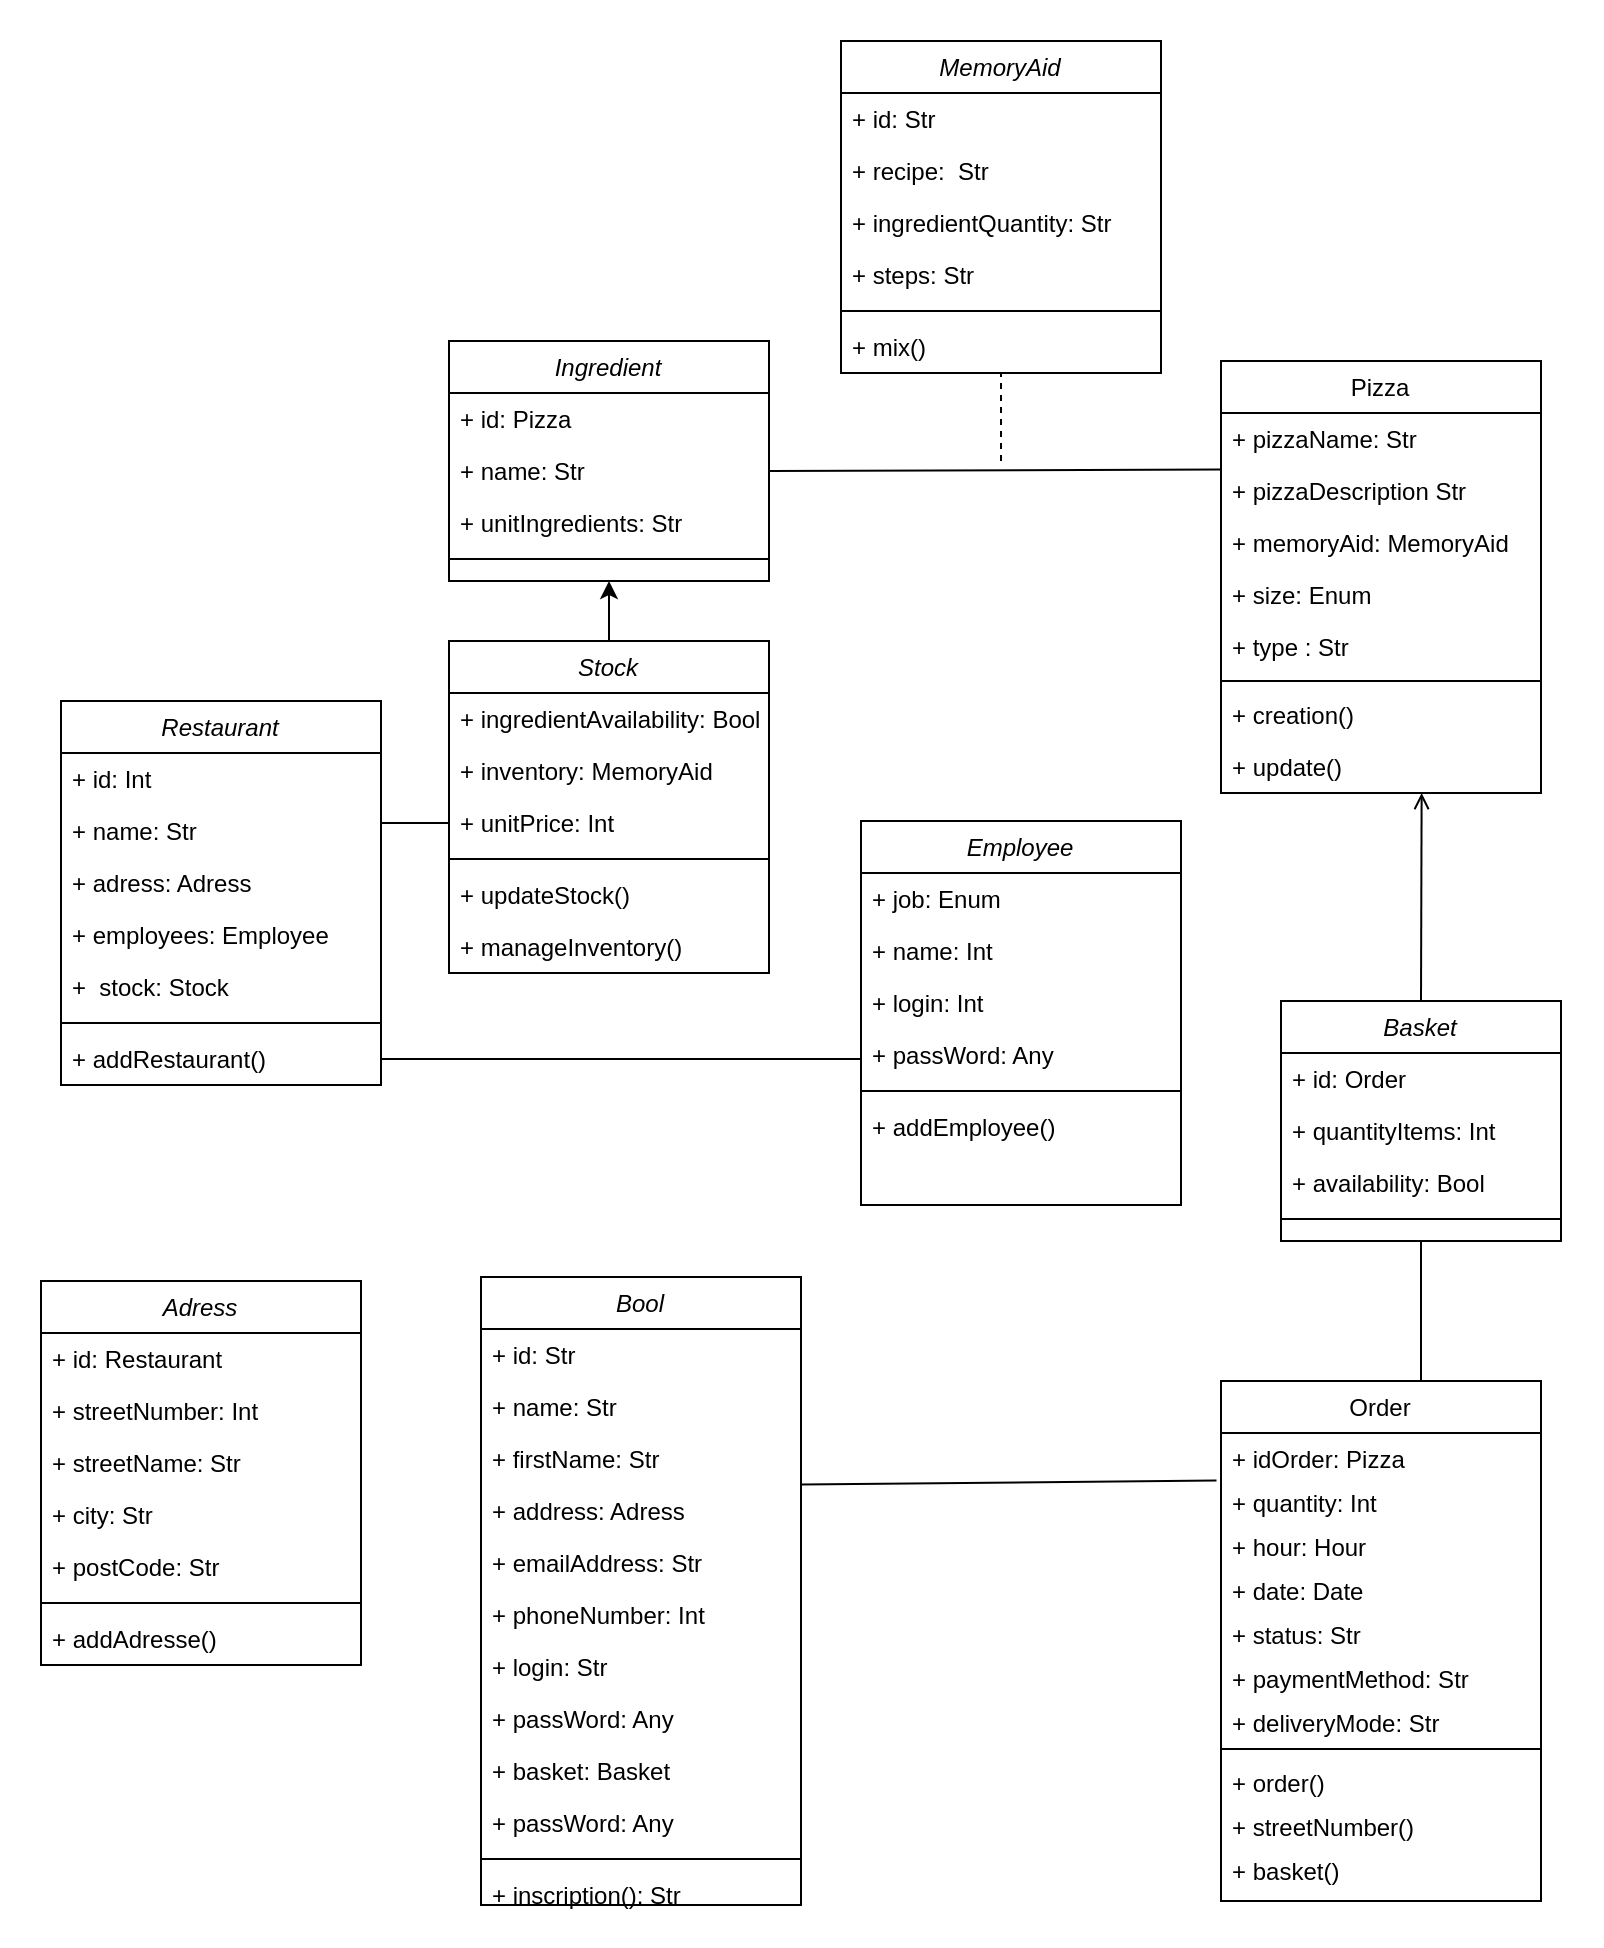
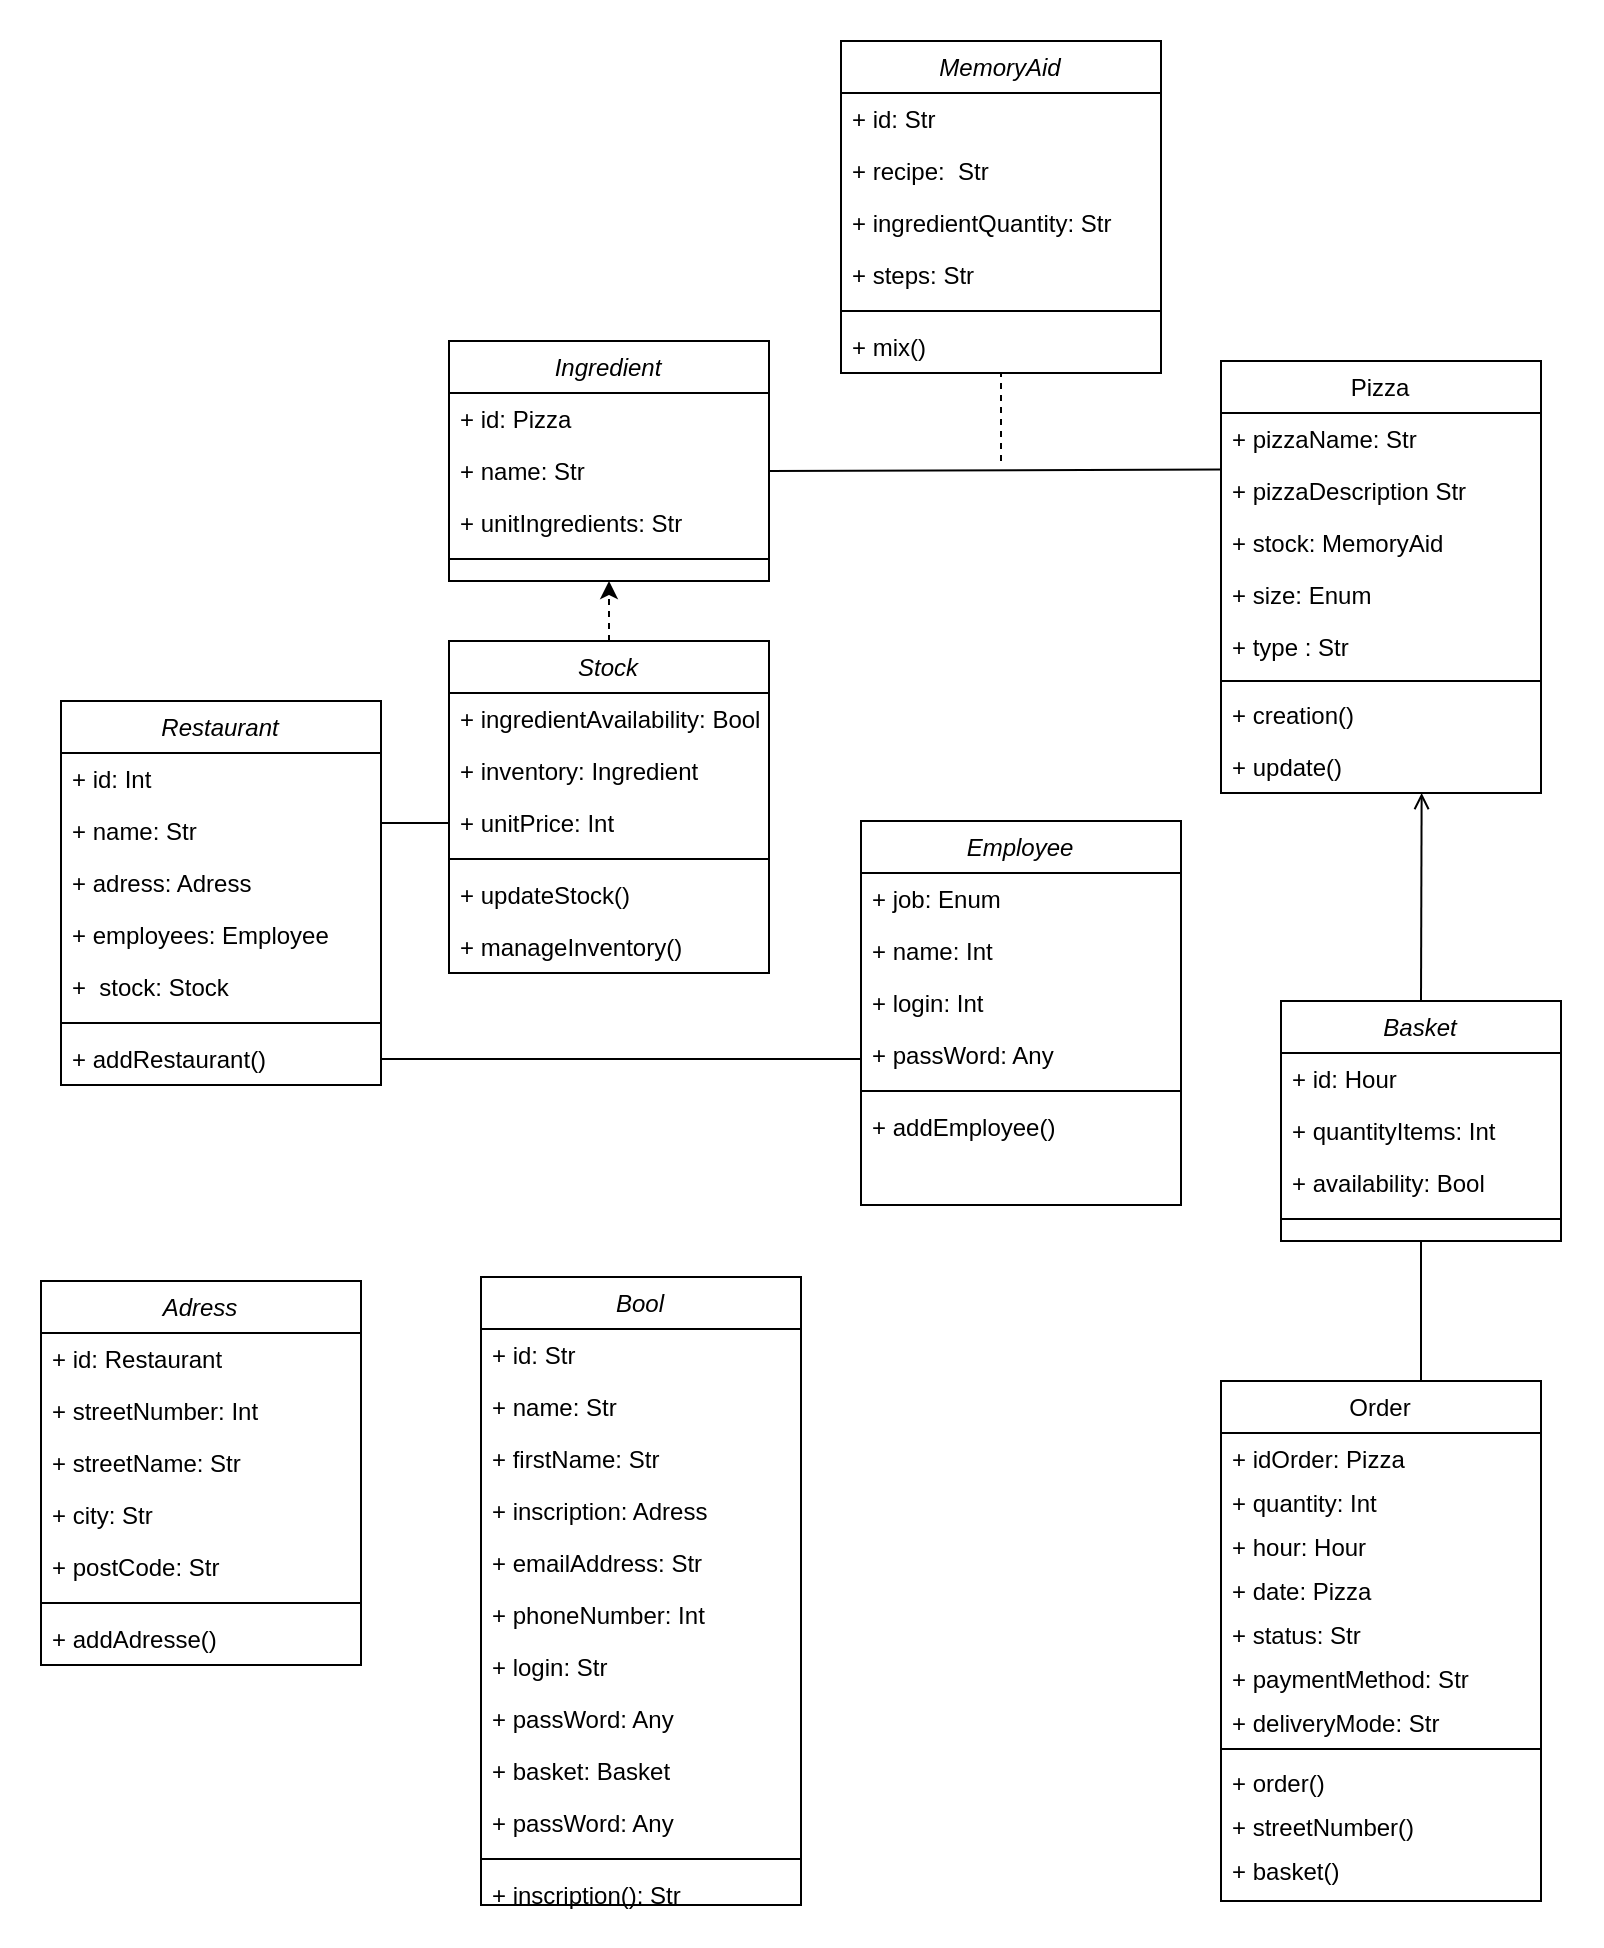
node "+ memoryAid: MemoryAid": label "+ memoryAid: MemoryAid" -> "+ stock: MemoryAid"
edge "Stock" -> "Ingredient": style solid -> dashed
node "+ inventory: MemoryAid": label "+ inventory: MemoryAid" -> "+ inventory: Ingredient"
node "+ id: Order": label "+ id: Order" -> "+ id: Hour"
edge "+ firstName: Str" -- "+ quantity: Int": removed
node "+ address: Adress": label "+ address: Adress" -> "+ inscription: Adress"
node "+ date: Date": label "+ date: Date" -> "+ date: Pizza"
